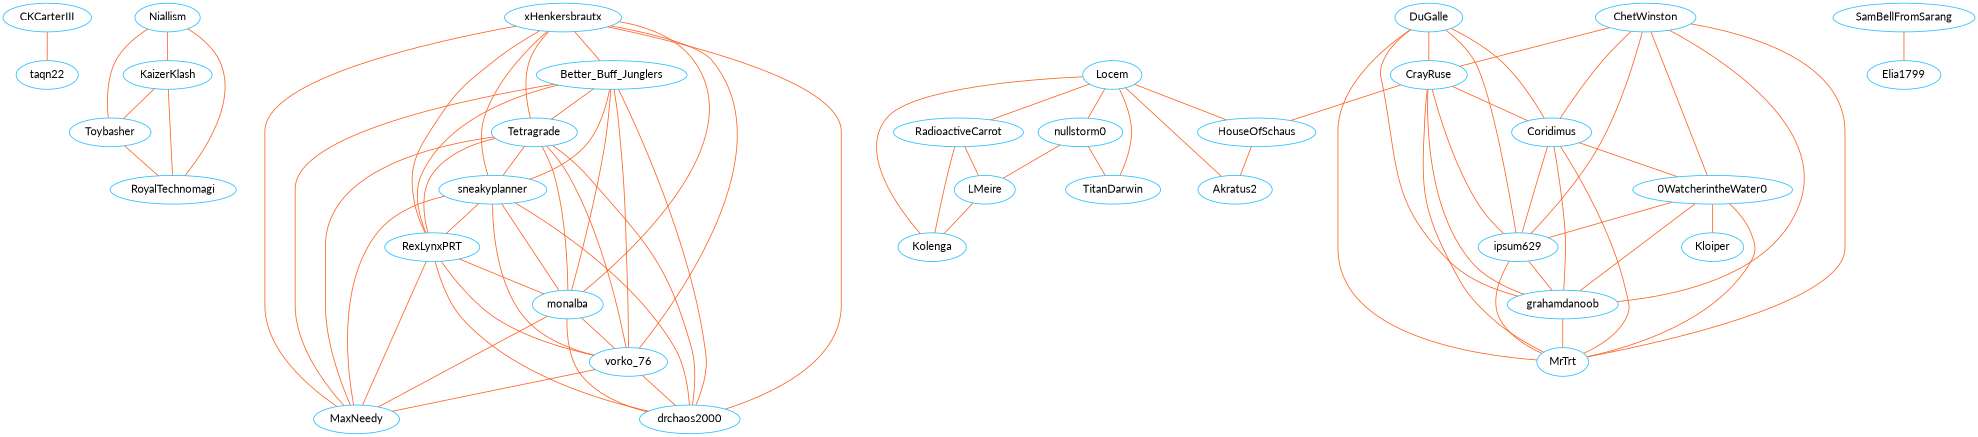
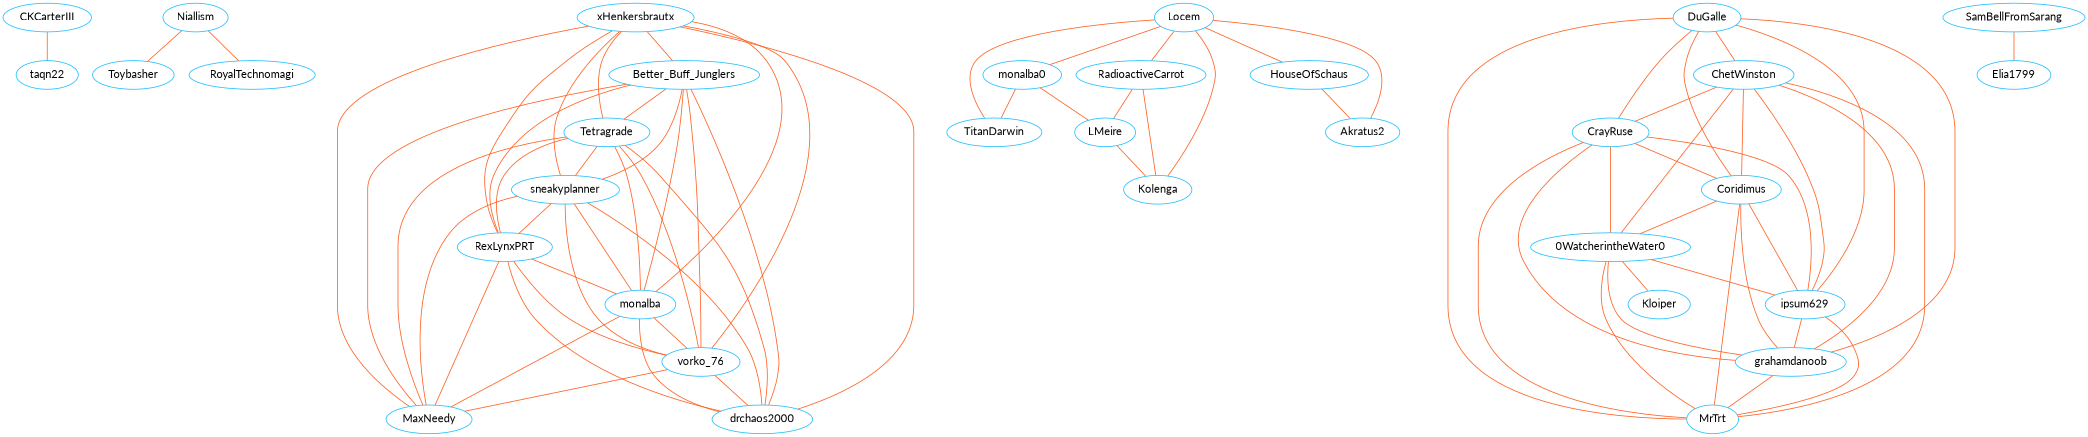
edge "DuGalle" -- "ChetWinston": added
node "KaizerKlash": removed
edge "CrayRuse" -- "HouseOfSchaus": now "CrayRuse" -- "0WatcherintheWater0"
node "nullstorm0": label "nullstorm0" -> "monalba0"
edge "Toybasher" -- "RoyalTechnomagi": removed
